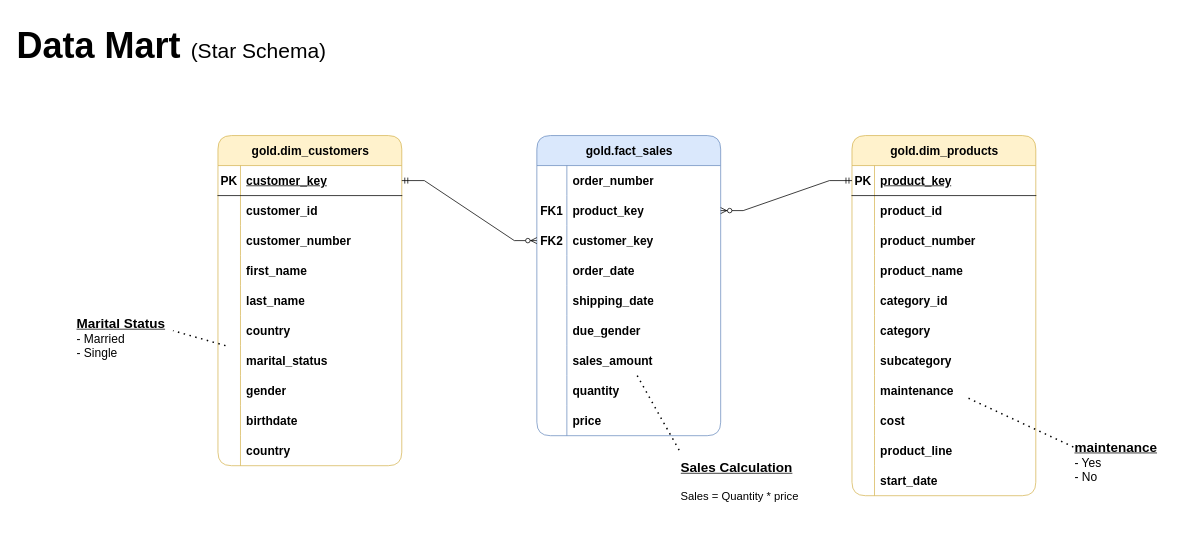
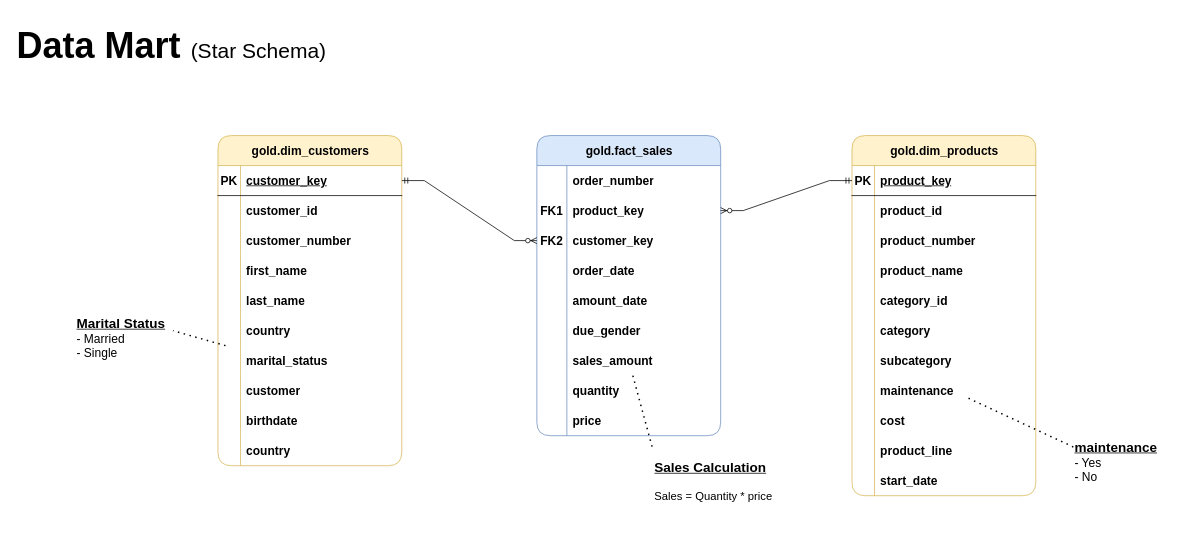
node "shipping_date": label "shipping_date" -> "amount_date"
node "gender": label "gender" -> "customer"
node "Sales CalculationSales = Quantity * price": moved (747, 495) -> (720, 495)
